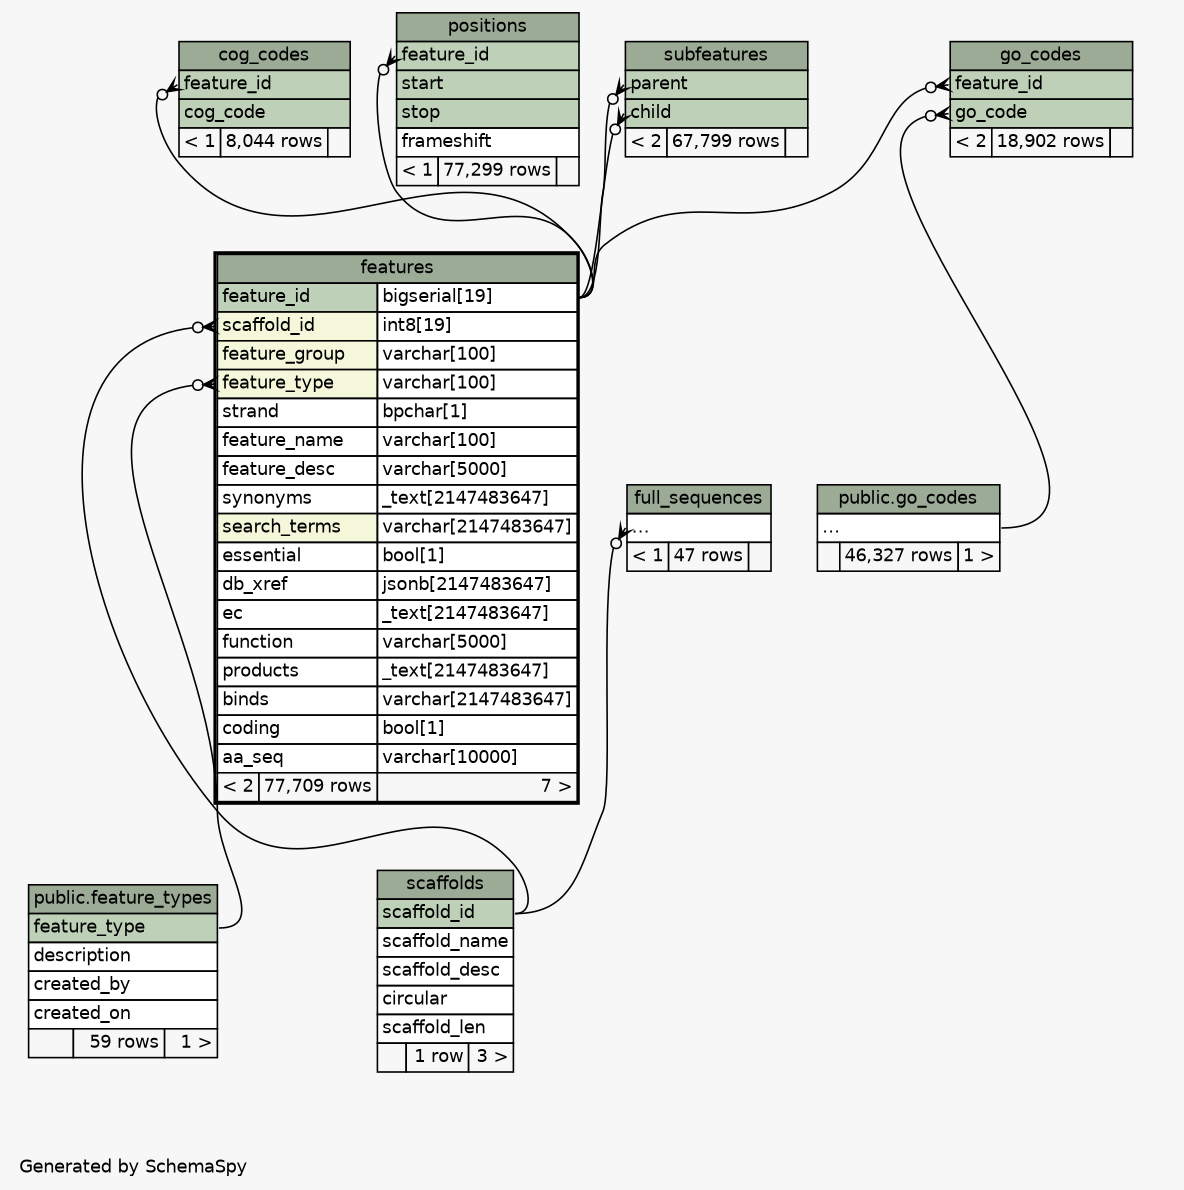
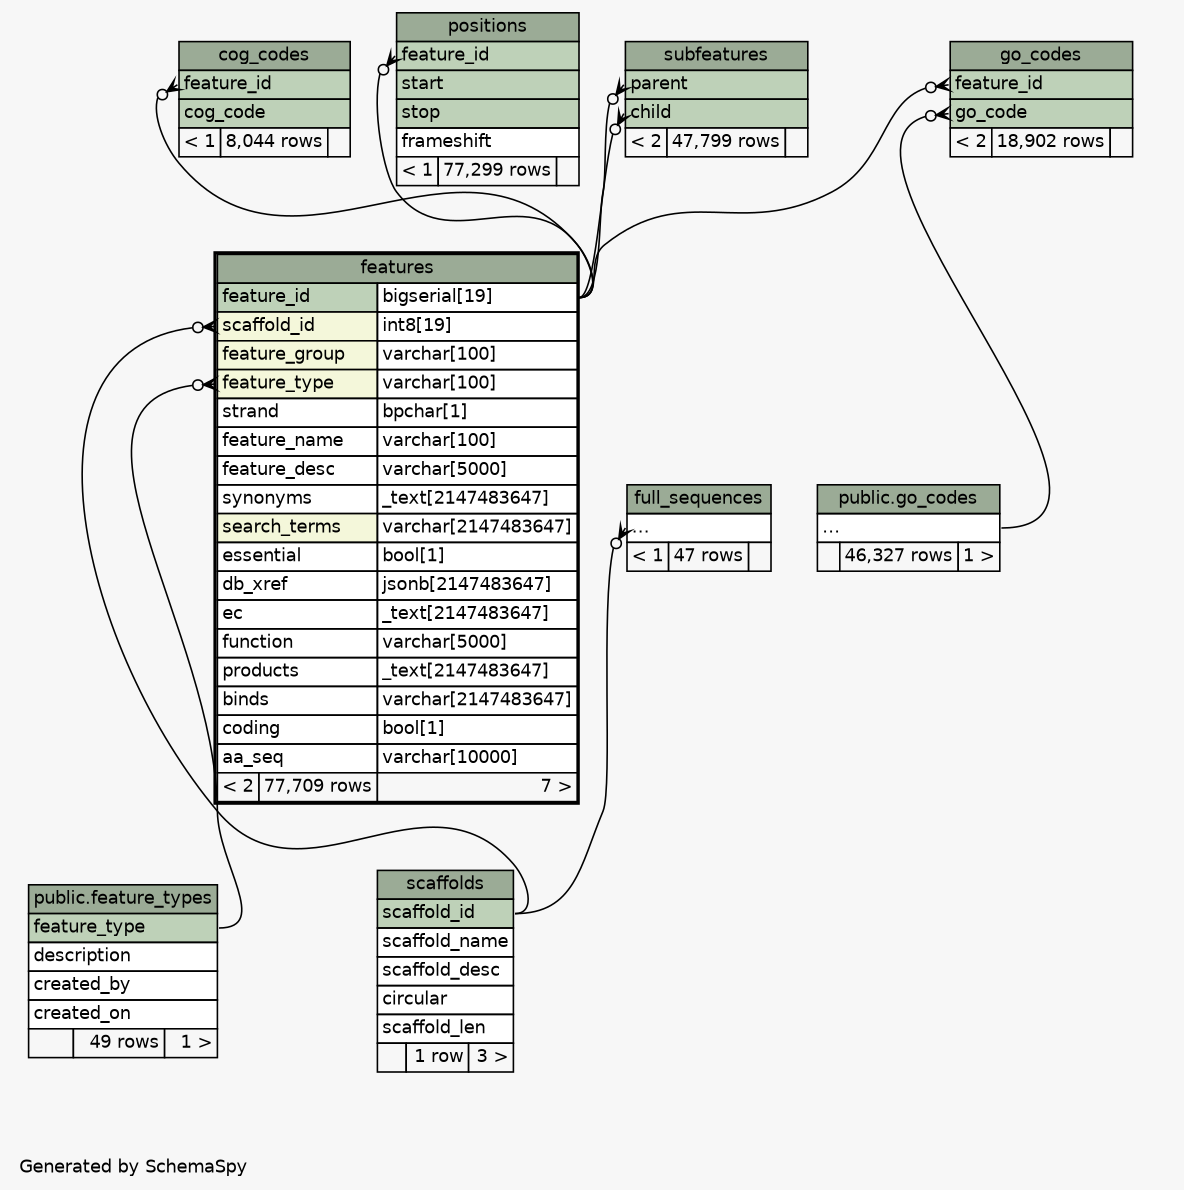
node "subfeatures": text "67,799 rows" -> "47,799 rows"
node "public.feature_types": text "59 rows" -> "49 rows"
